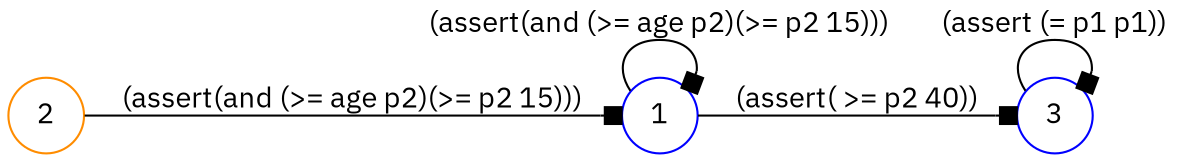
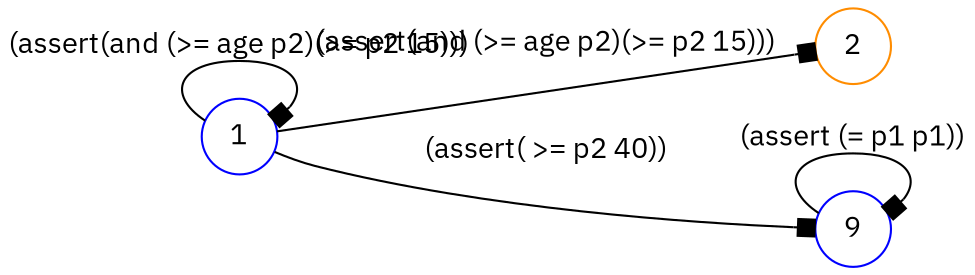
edge "2" -> "1": reversed
node "3": label "3" -> "9"
